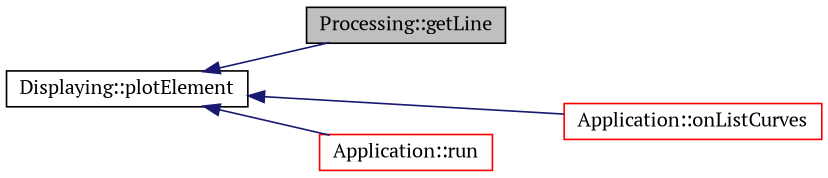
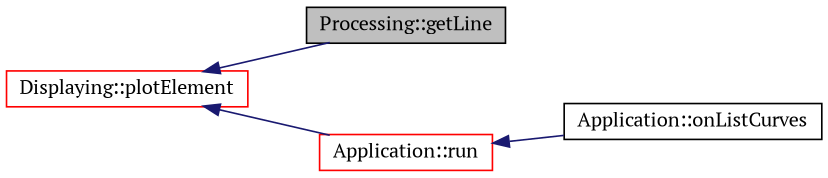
node "Displaying::plotElement": color black -> red
edge "Application::onListCurves" -> "Displaying::plotElement": now "Application::onListCurves" -> "Application::run"
node "Application::onListCurves": color red -> black
